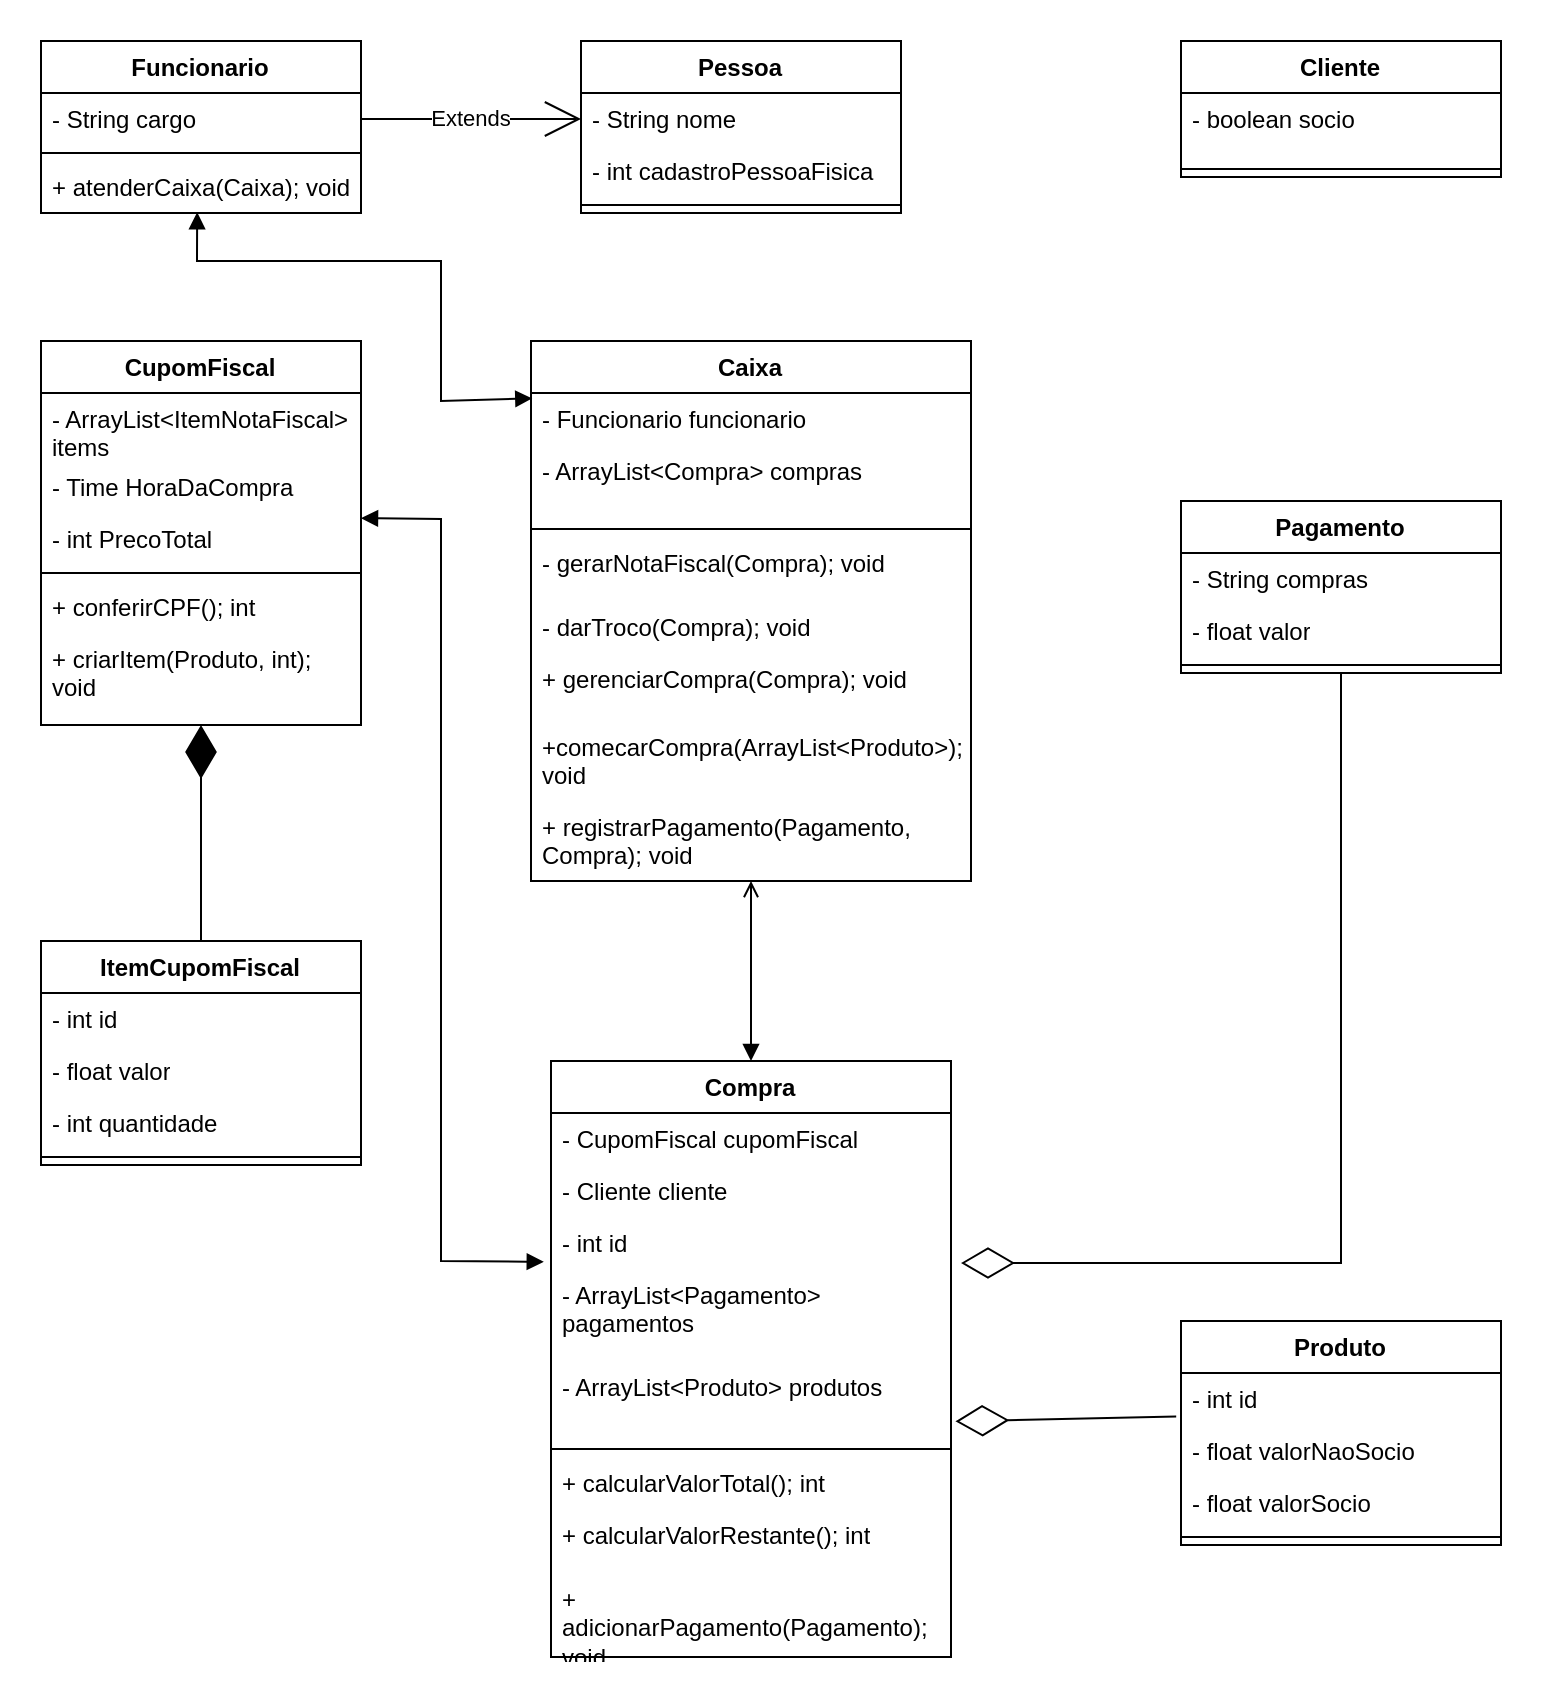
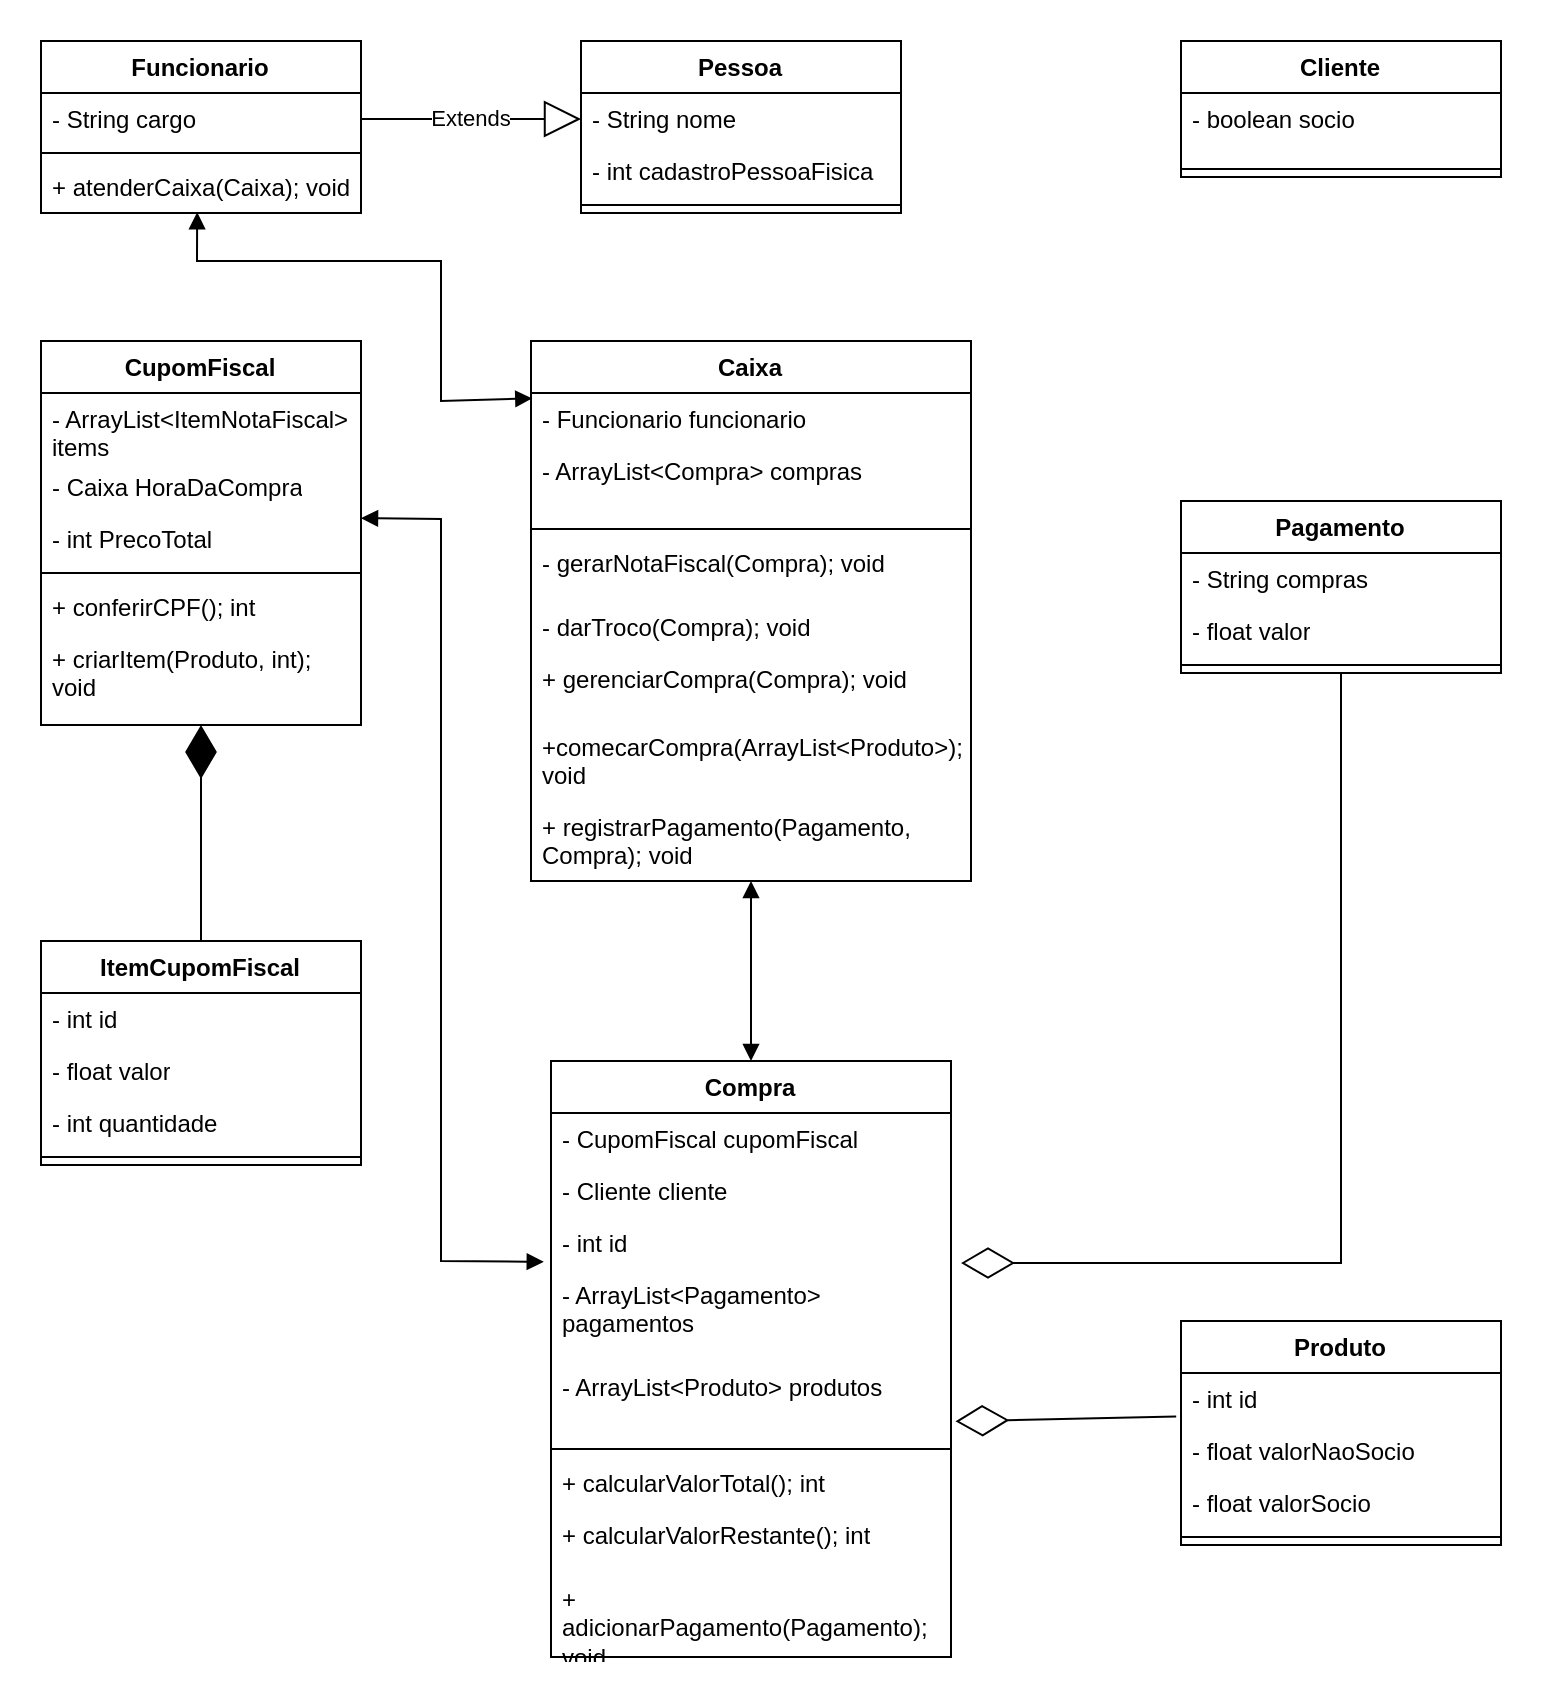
edge "- String cargo" -> "- String nome": arrowhead open -> block
node "- Time HoraDaCompra": label "- Time HoraDaCompra" -> "- Caixa HoraDaCompra"
edge "Caixa" -- "Compra": arrowhead open -> block
